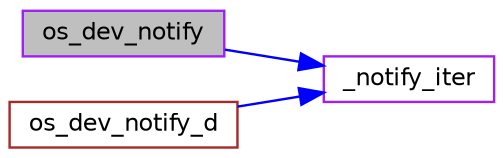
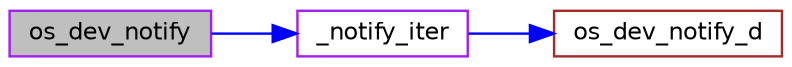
edge "os_dev_notify_d" -> "_notify_iter": reversed
